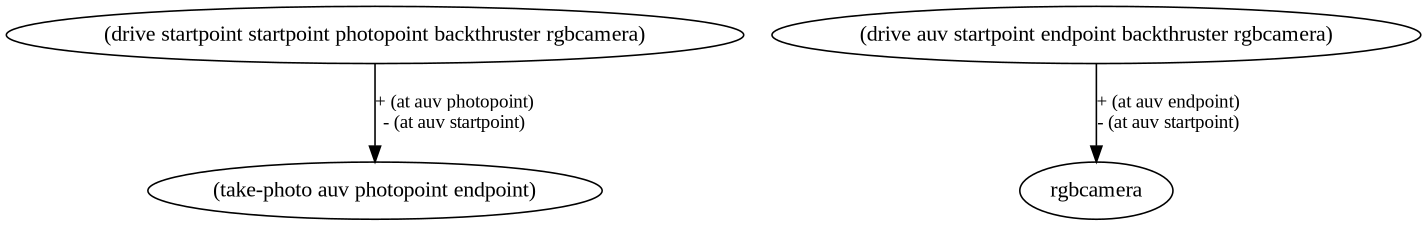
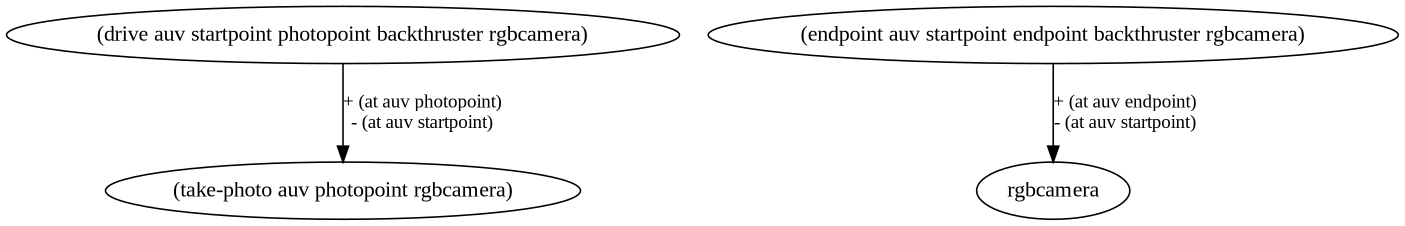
node "(drive startpoint startpoint photopoint backthruster rgbcamera)": label "(drive startpoint startpoint photopoint backthruster rgbcamera)" -> "(drive auv startpoint photopoint backthruster rgbcamera)"
node "(drive auv startpoint endpoint backthruster rgbcamera)": label "(drive auv startpoint endpoint backthruster rgbcamera)" -> "(endpoint auv startpoint endpoint backthruster rgbcamera)"
node "(take-photo auv photopoint endpoint)": label "(take-photo auv photopoint endpoint)" -> "(take-photo auv photopoint rgbcamera)"
